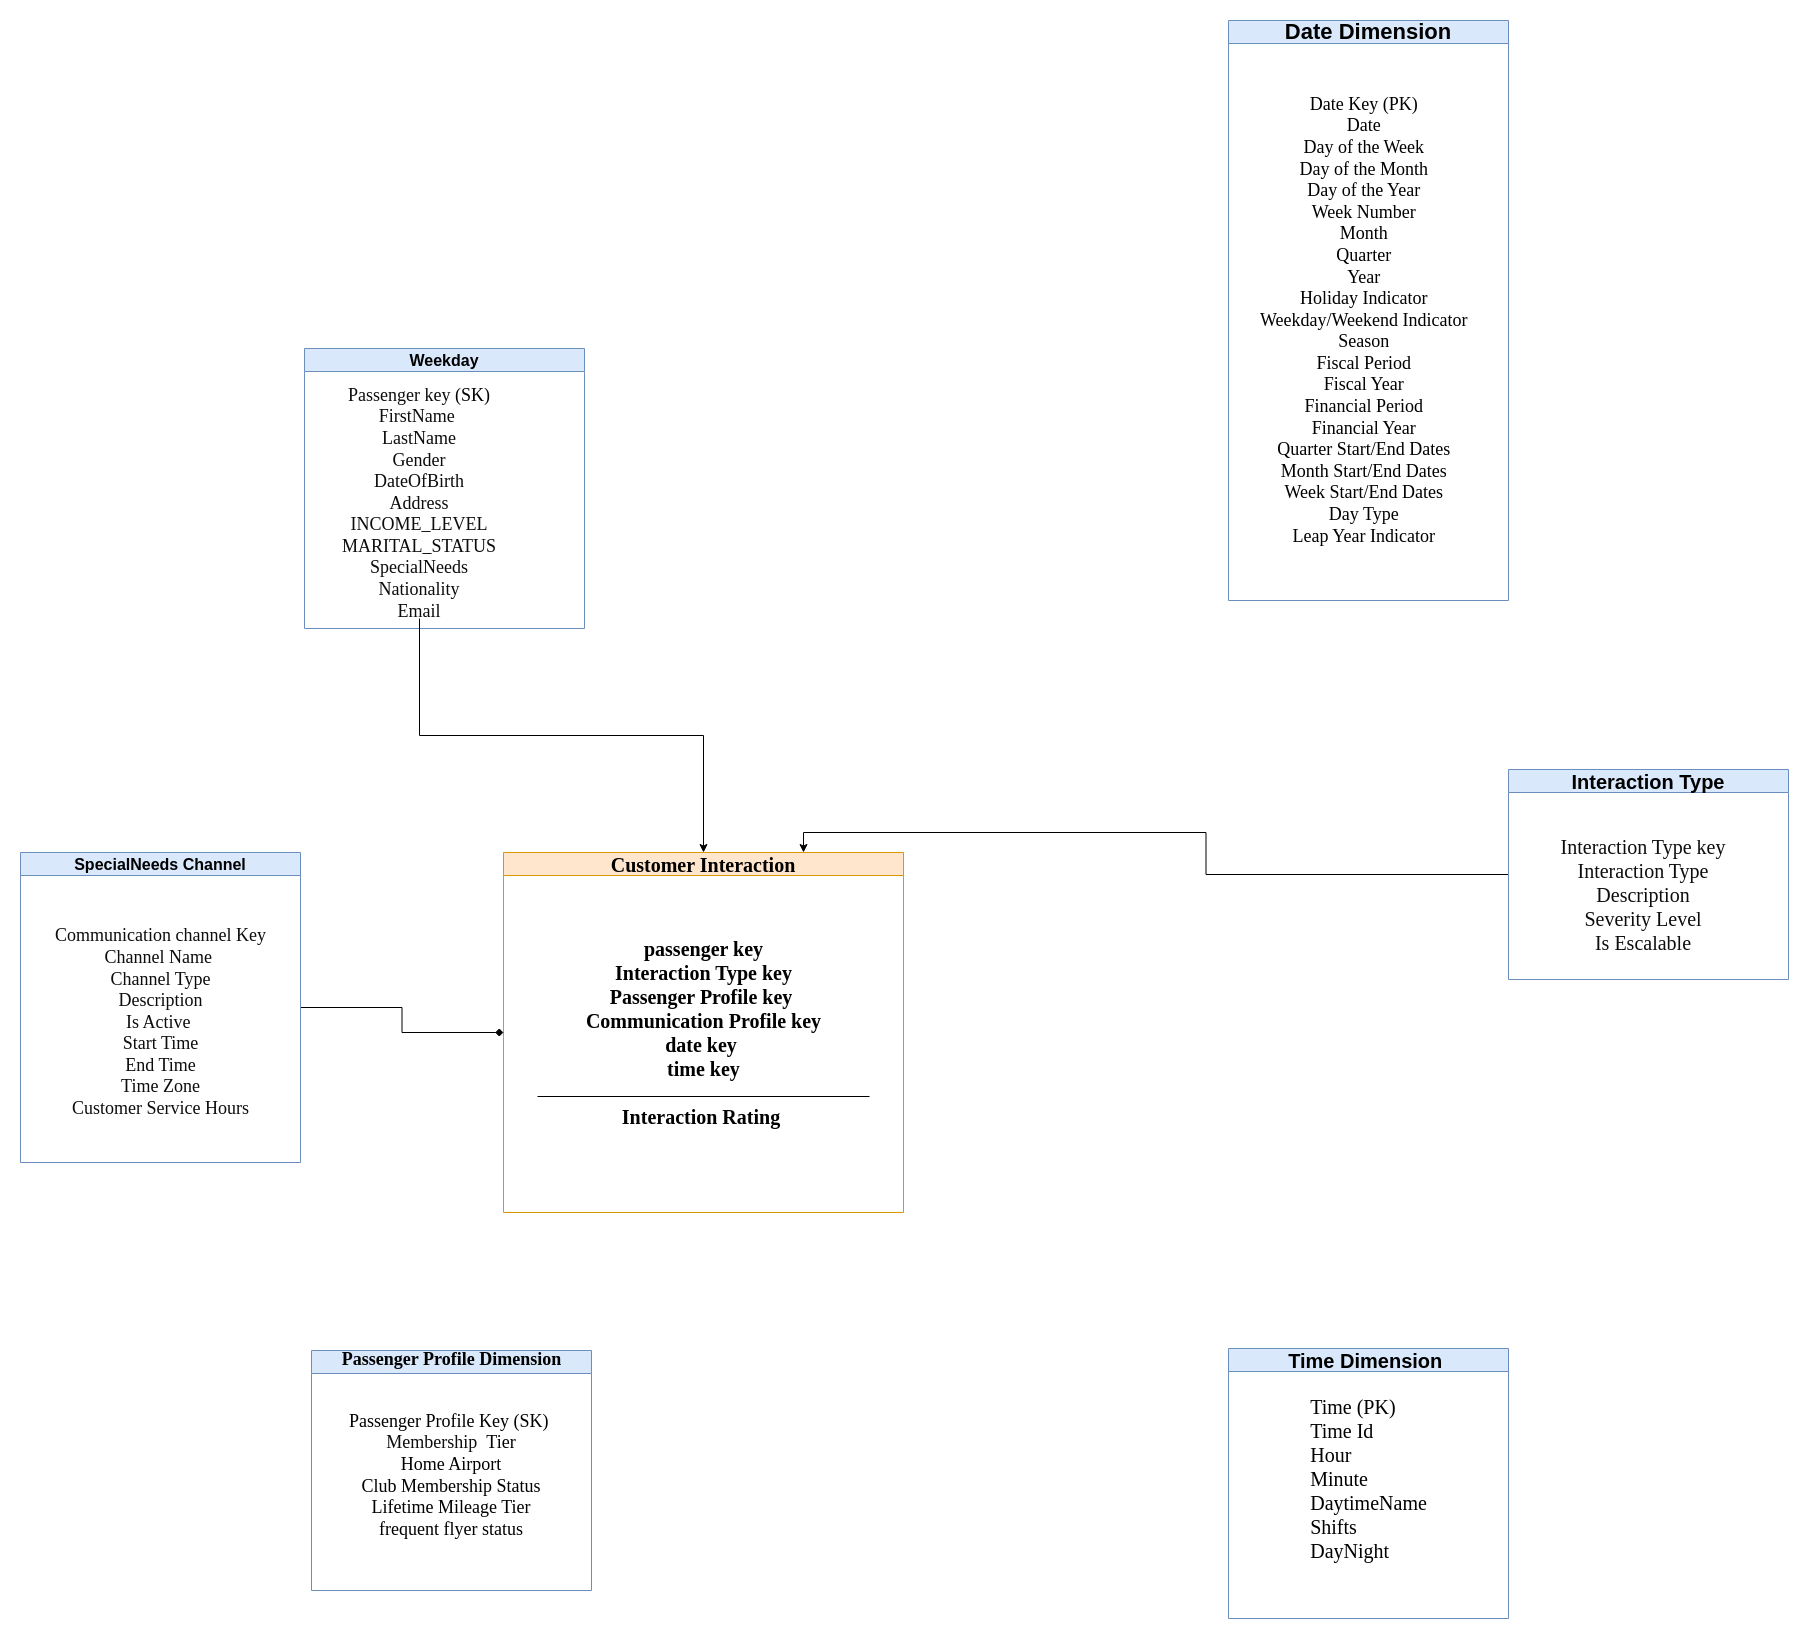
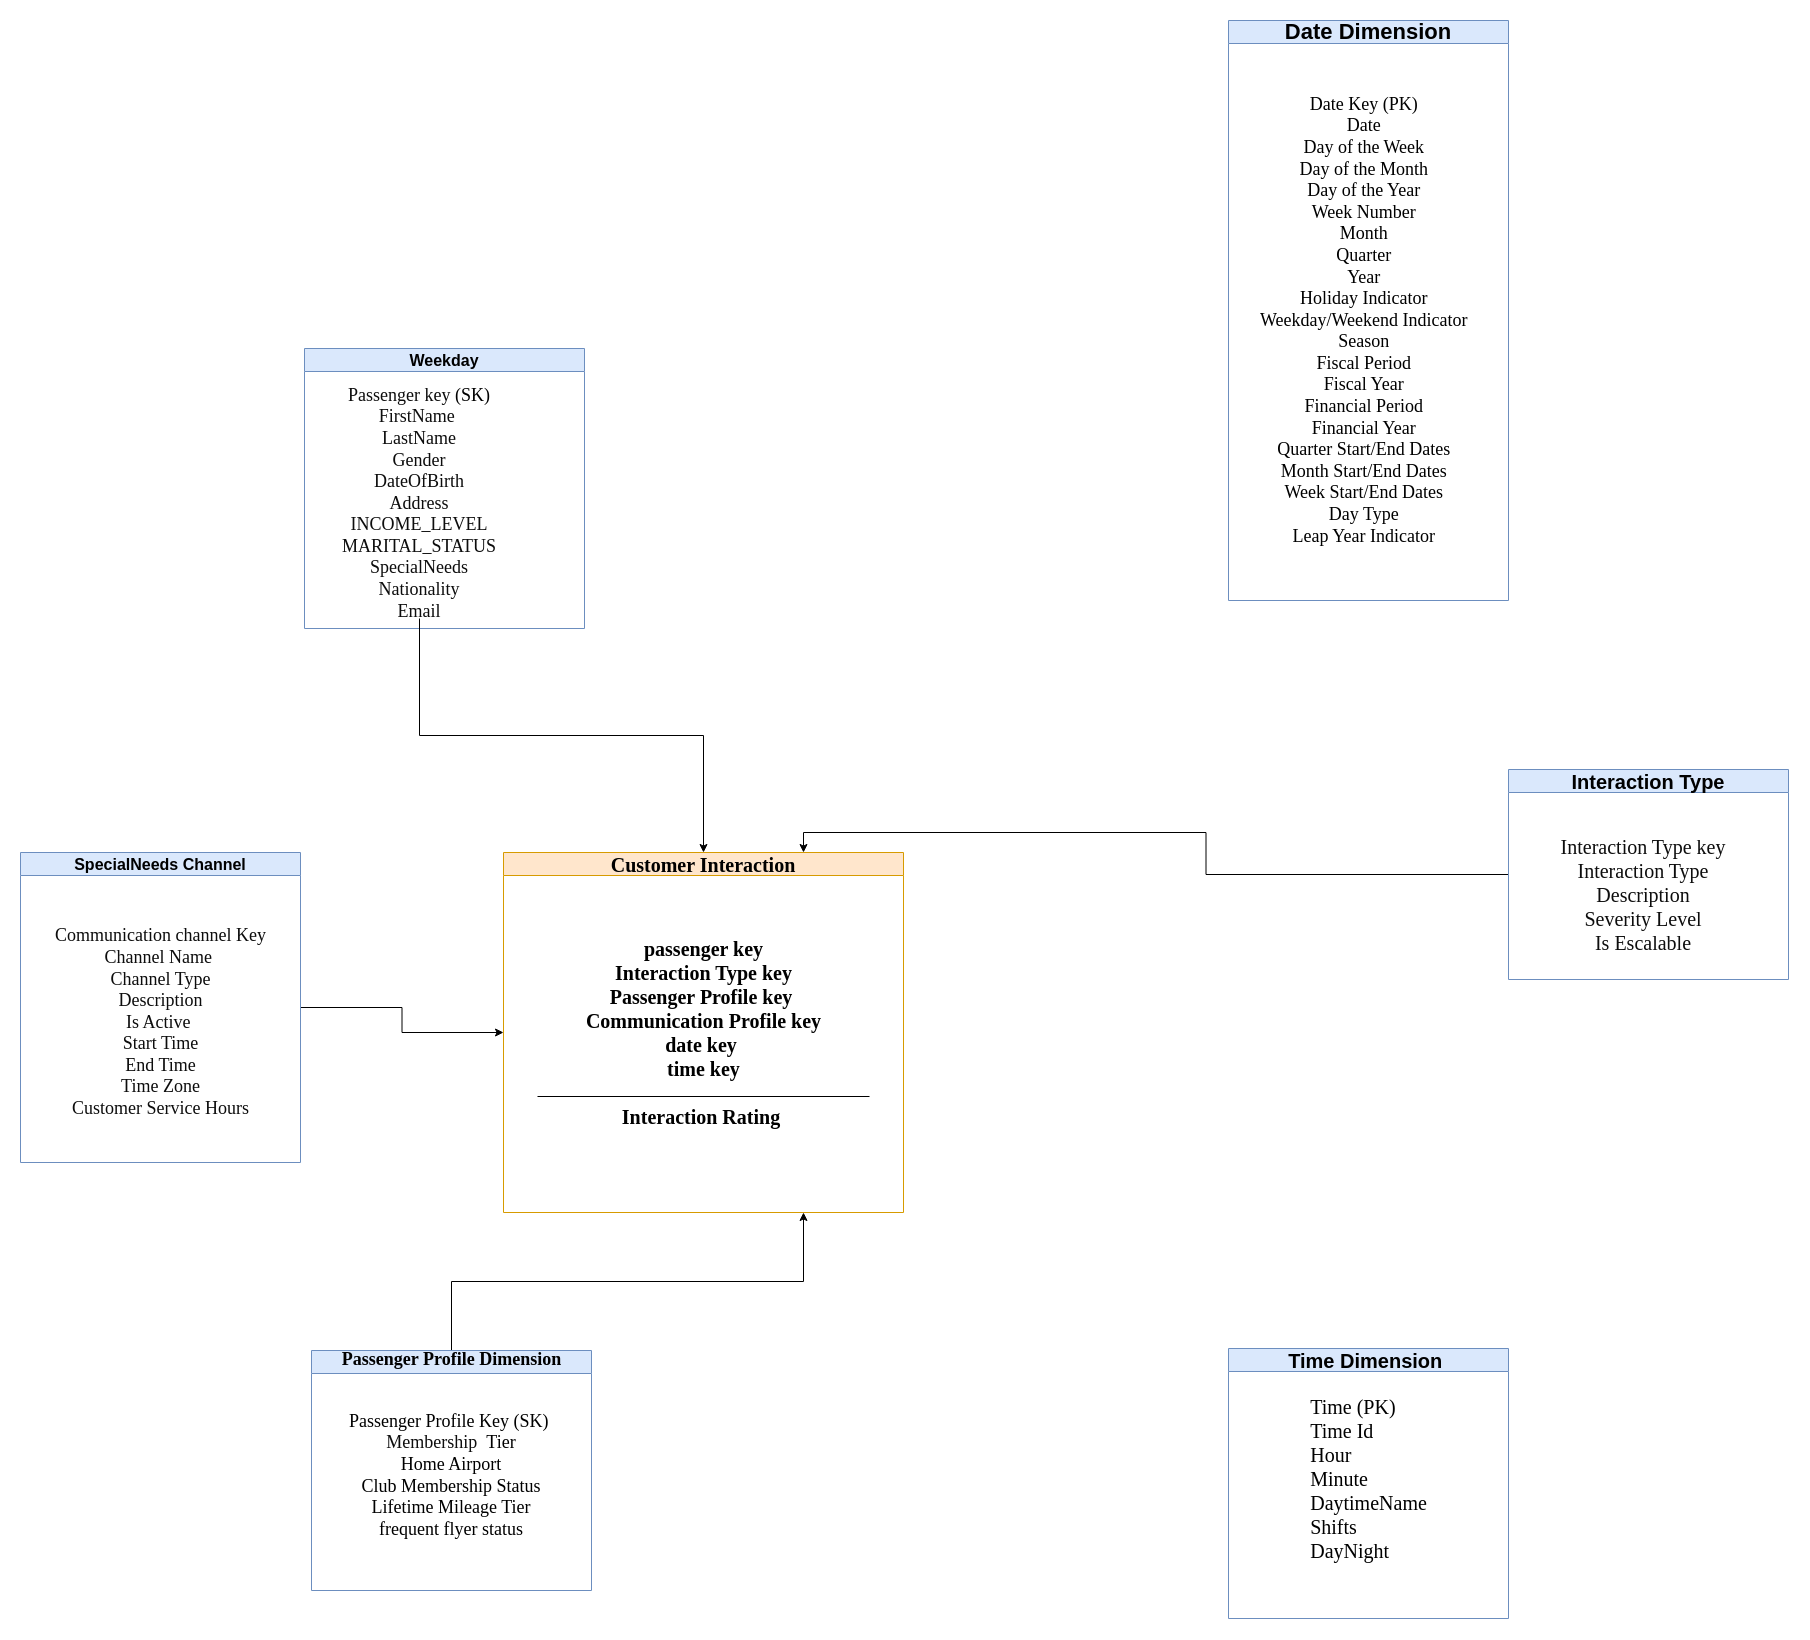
edge "SpecialNeeds Channel" -> "Customer Interaction": arrowhead diamond -> classic
edge "Passenger Profile Dimension" -> "Customer Interaction": added
